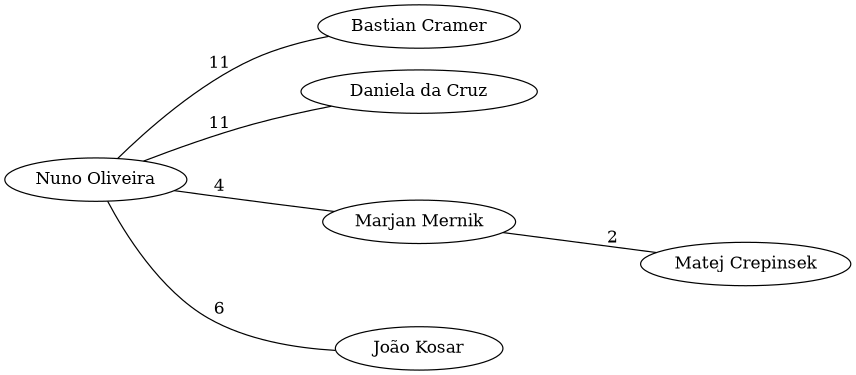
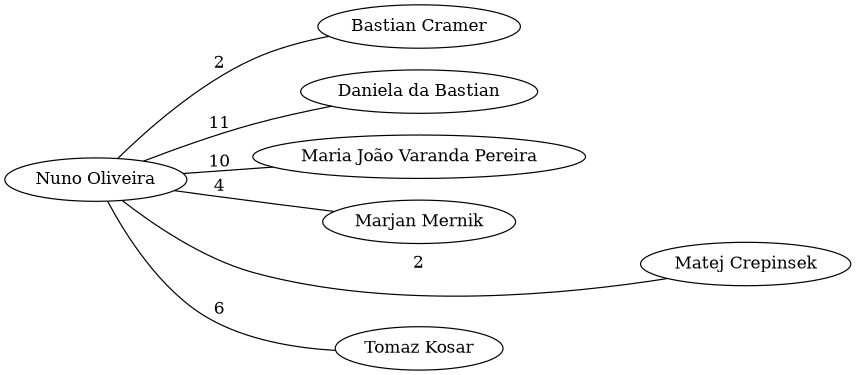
edge "Bastian Cramer" -- "Nuno Oliveira": label "11" -> "2"
node "Daniela da Cruz": label "Daniela da Cruz" -> "Daniela da Bastian"
node "Maria João Varanda Pereira": added
edge "Marjan Mernik" -- "Matej Crepinsek": now "Nuno Oliveira" -- "Matej Crepinsek"
node "João Kosar": label "João Kosar" -> "Tomaz Kosar"
